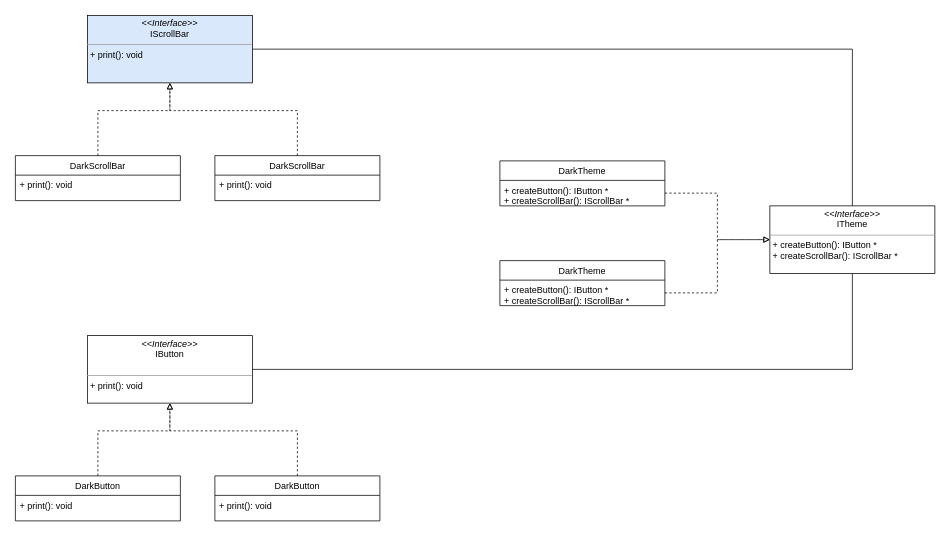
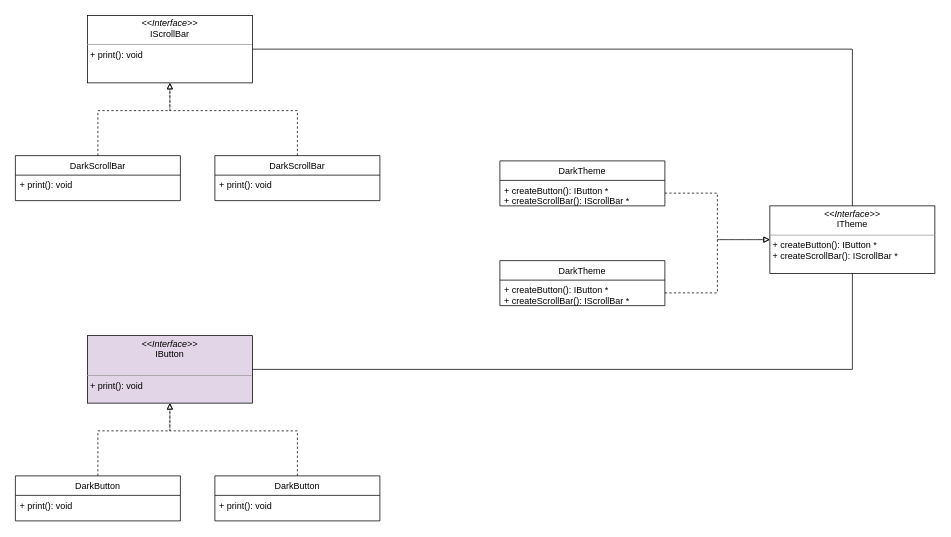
node "<<Interface>> IScrollBar + print(): void": fillcolor #dae8fc -> #ffffff
node "<<Interface>> IButton + print(): void": fillcolor #ffffff -> #e1d5e7
